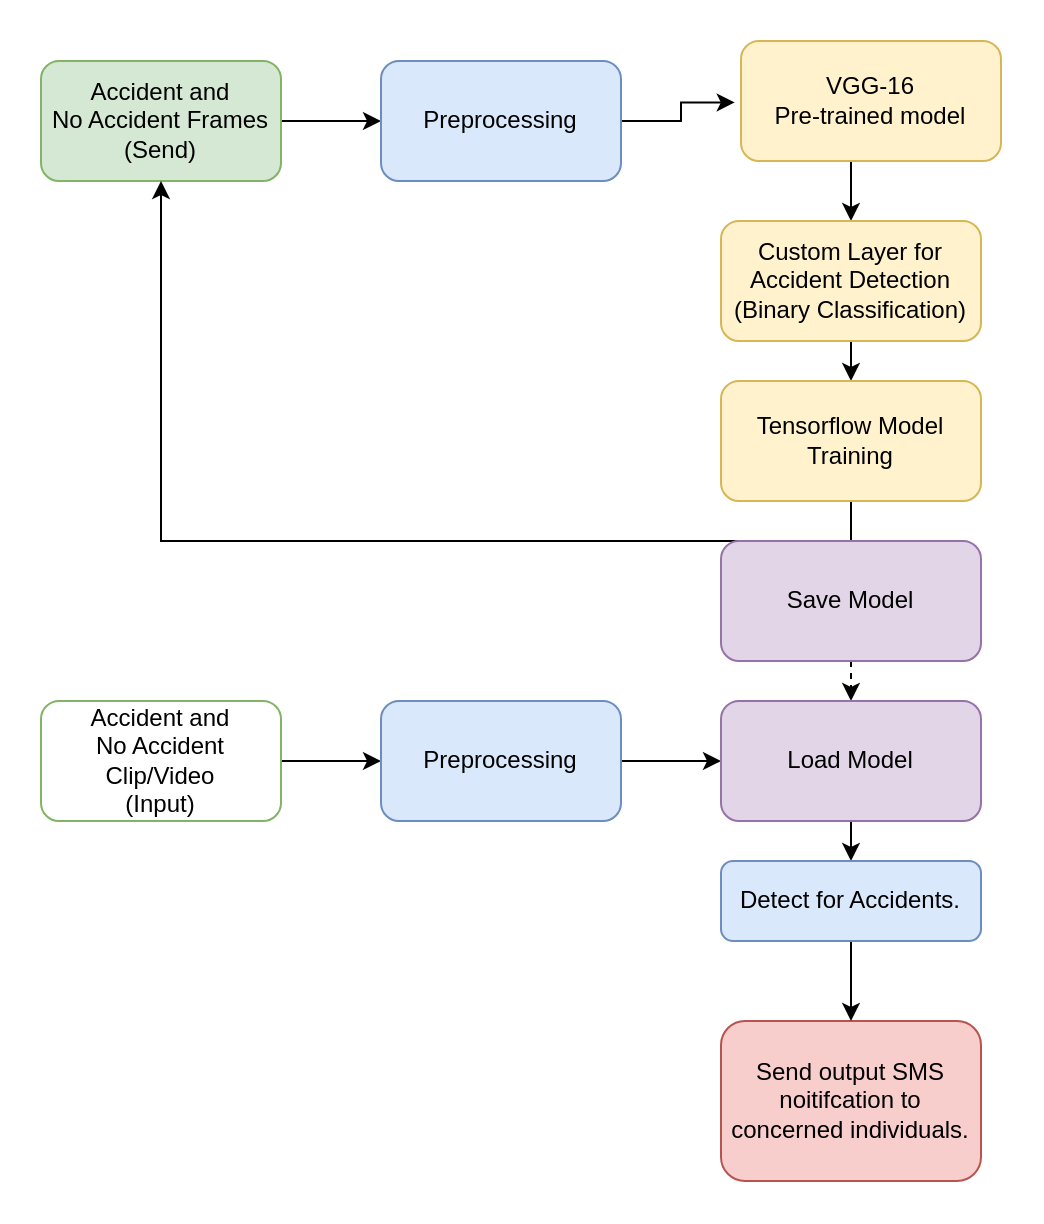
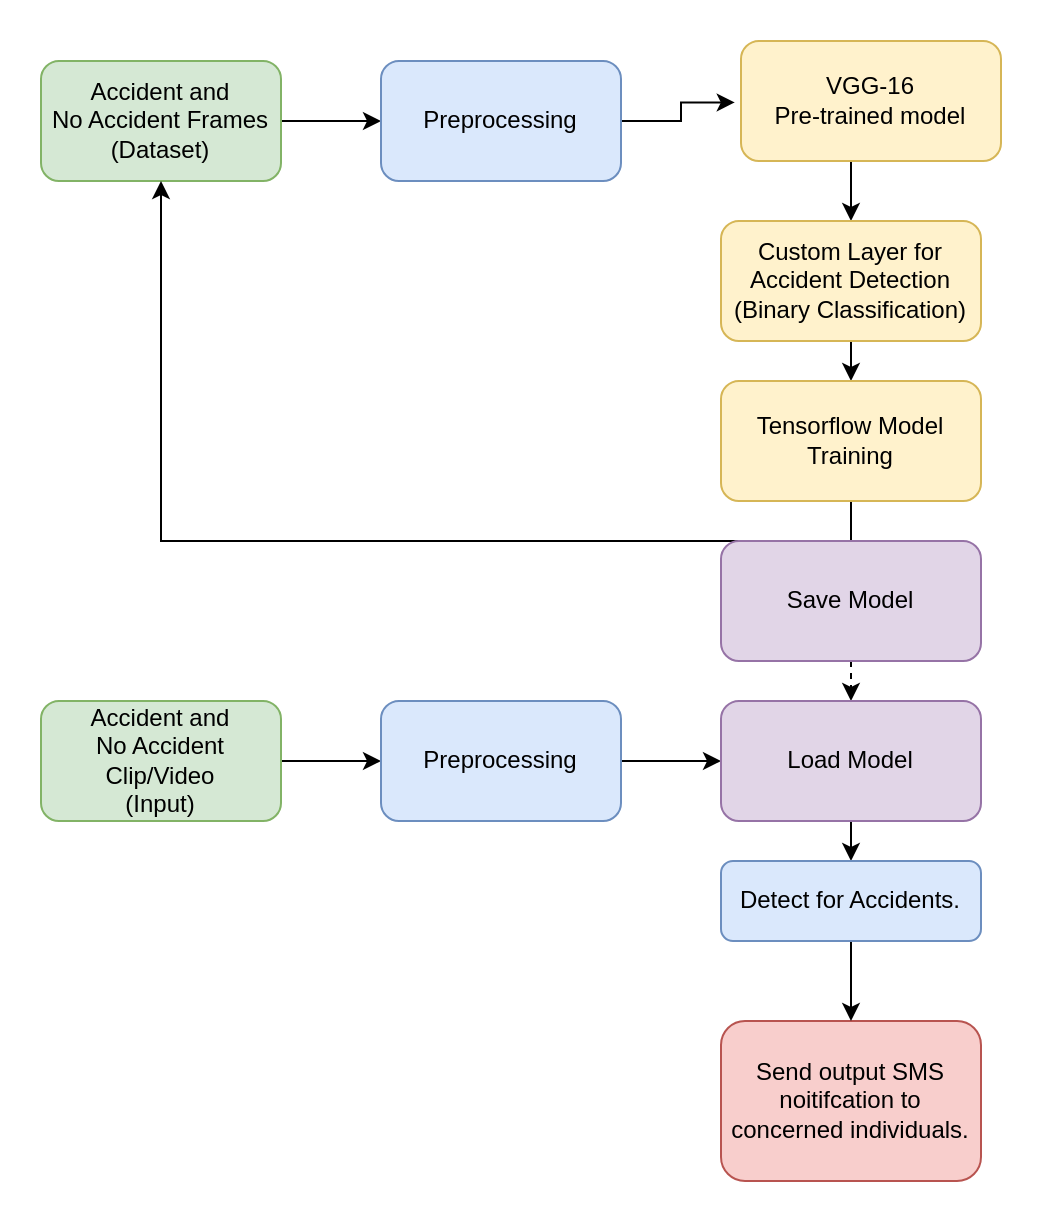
node "Accident and No Accident Frames (Send)": label "Accident and No Accident Frames (Send)" -> "Accident and No Accident Frames (Dataset)"
node "Accident and No Accident Clip/Video (Input)": fillcolor #ffffff -> #d5e8d4
